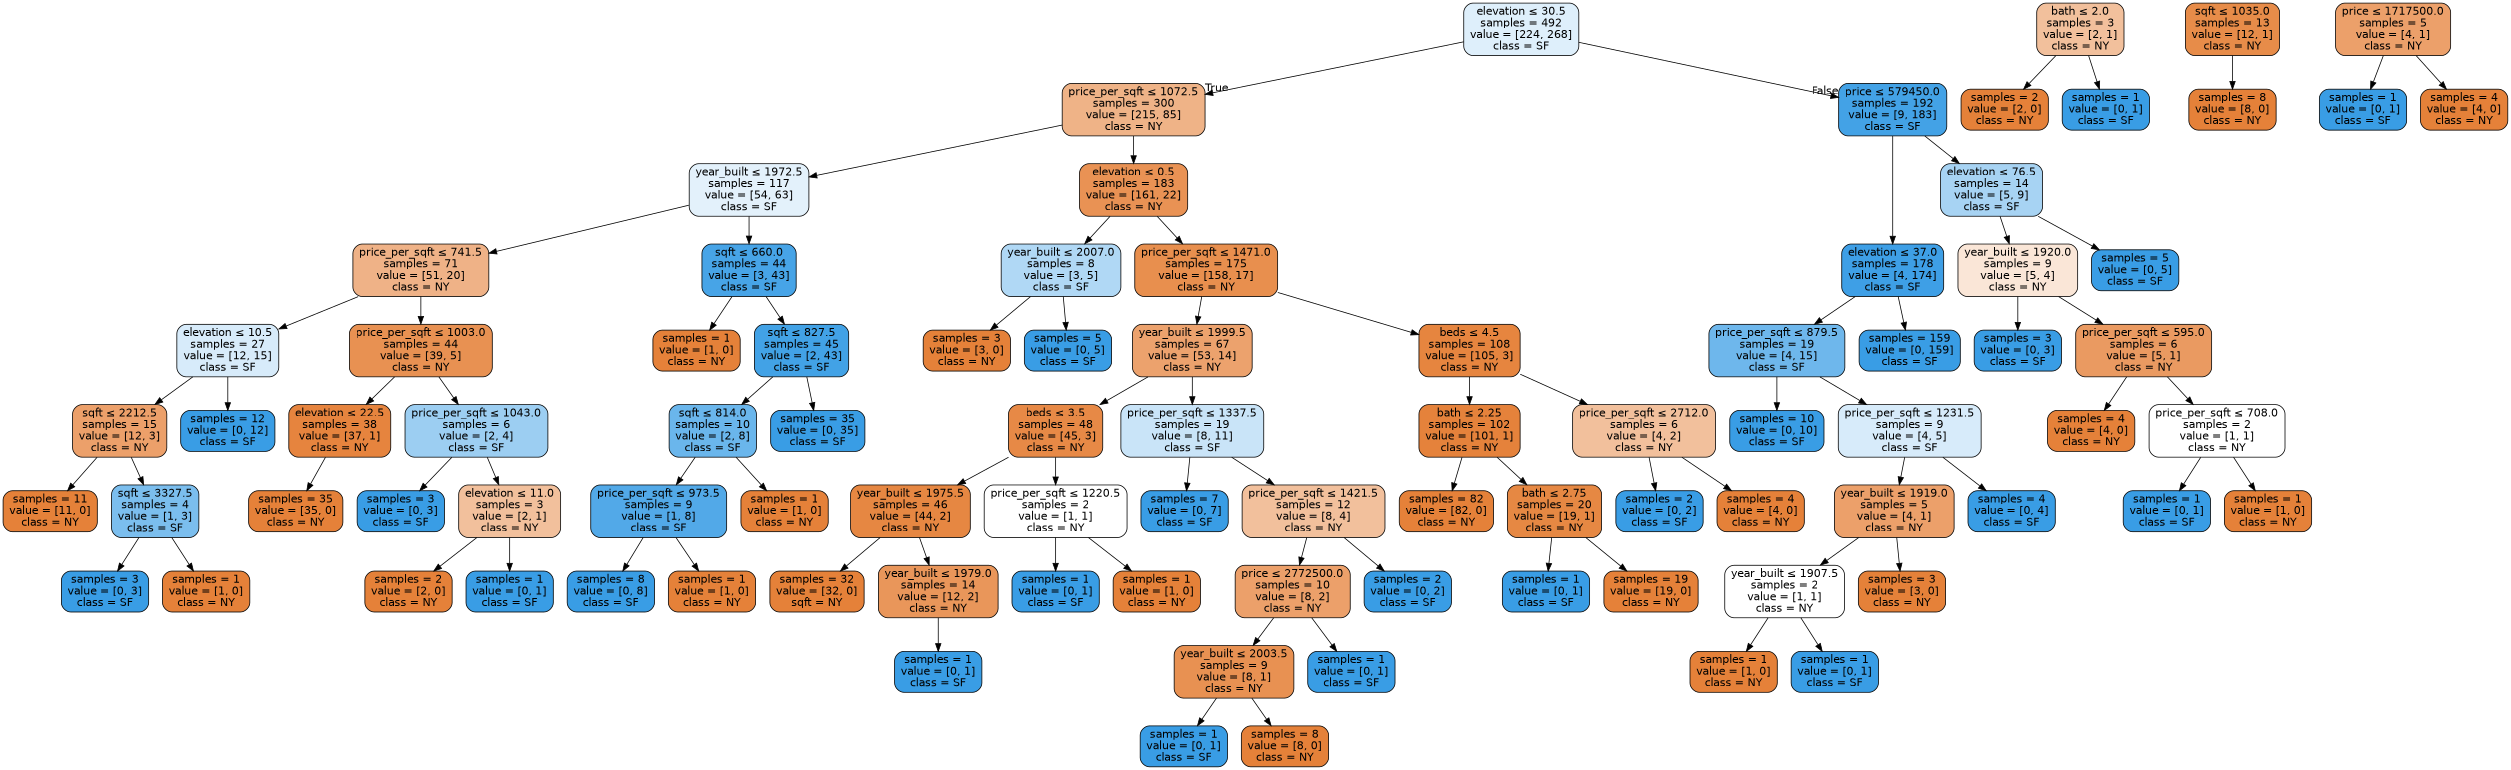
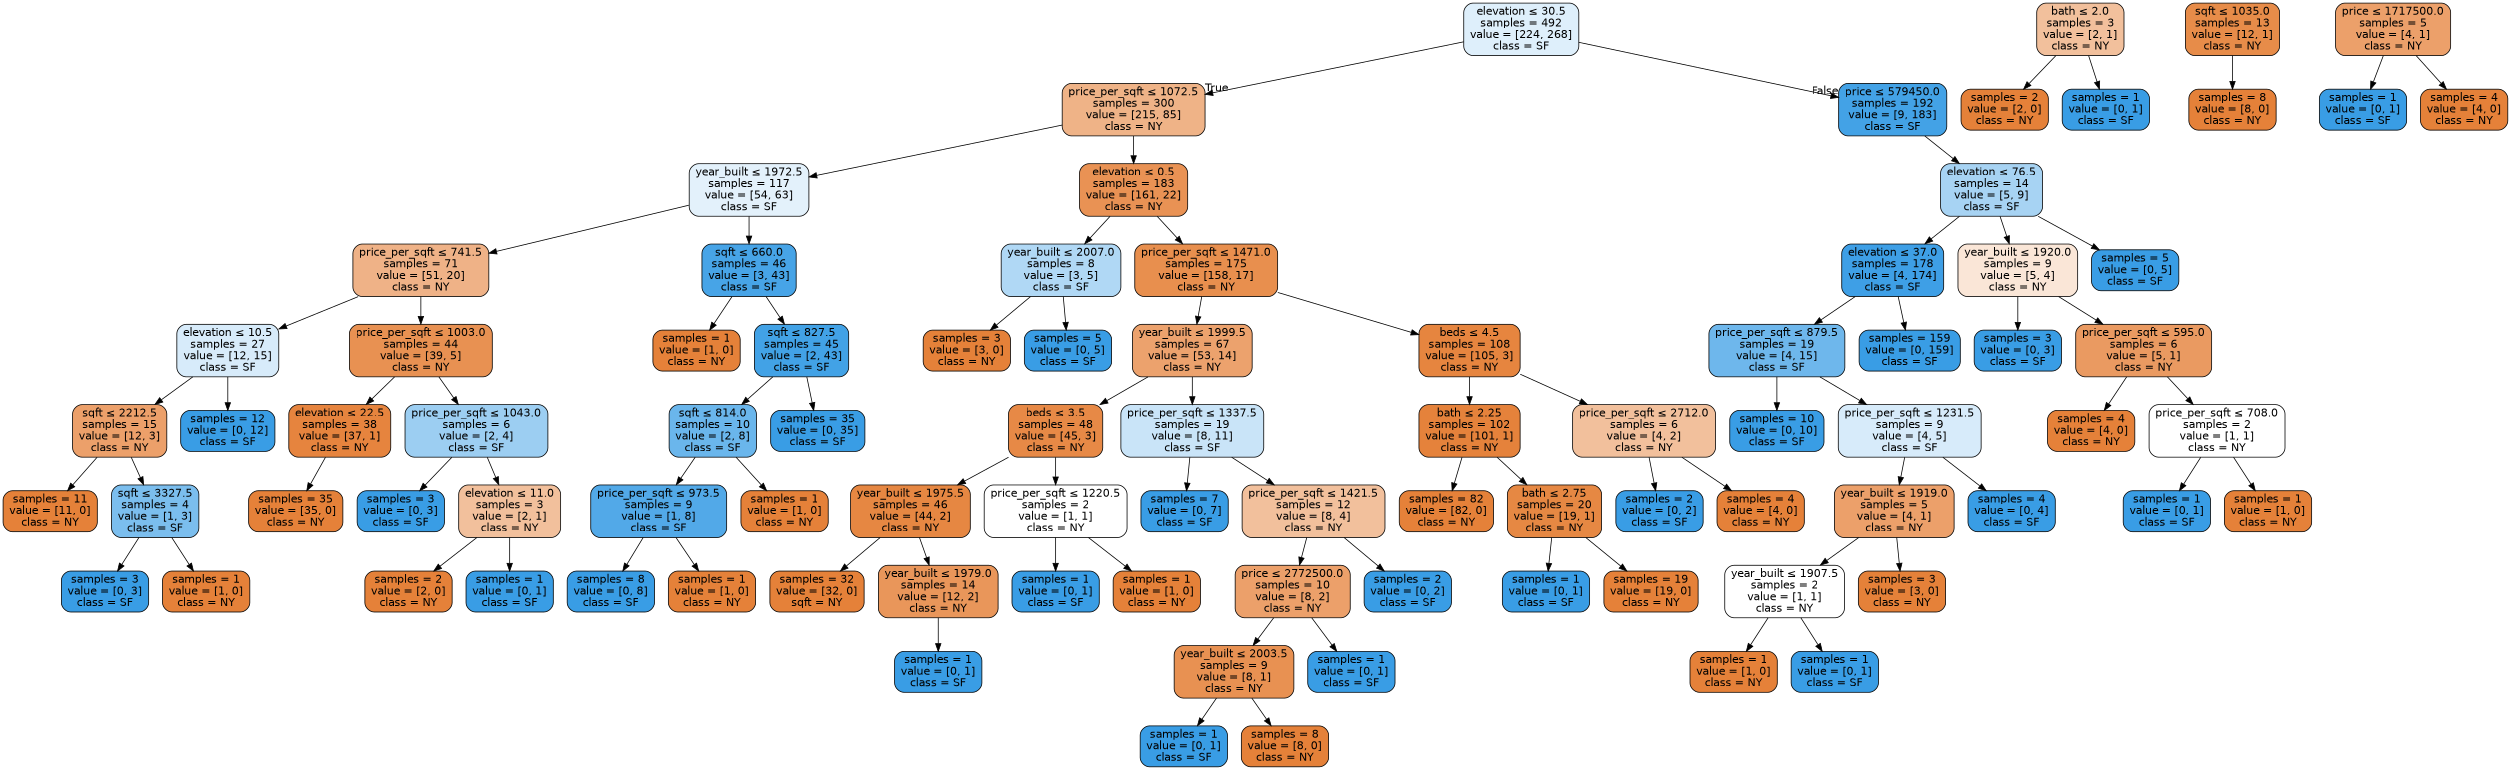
edge "price ≤ 579450.0" -> "elevation ≤ 37.0": now "elevation ≤ 76.5" -> "elevation ≤ 37.0"
node "sqft ≤ 660.0": text "samples = 44" -> "samples = 46"
